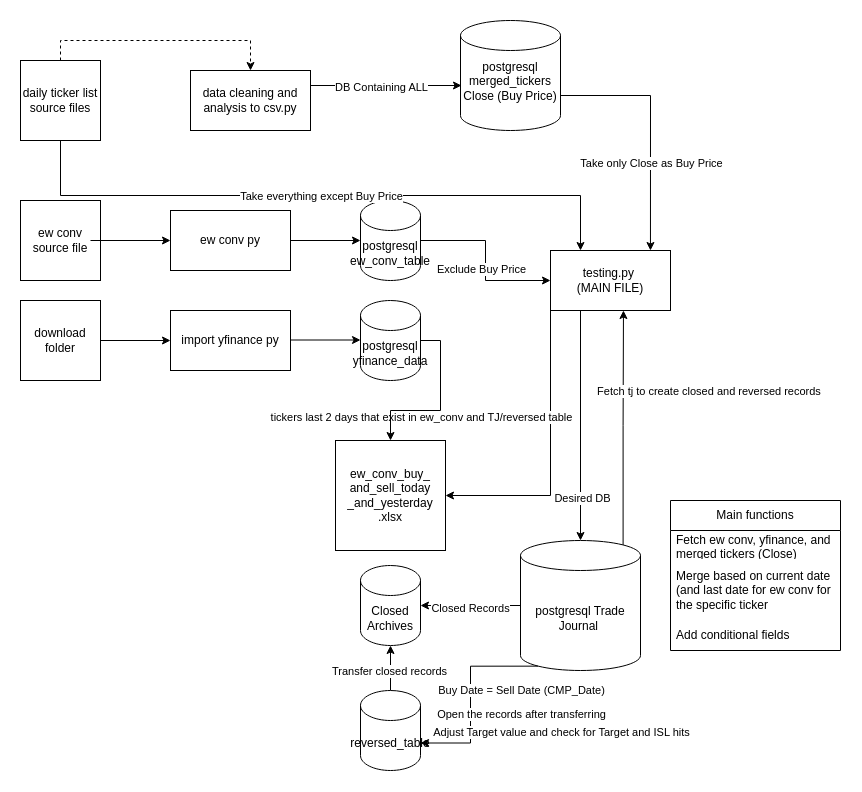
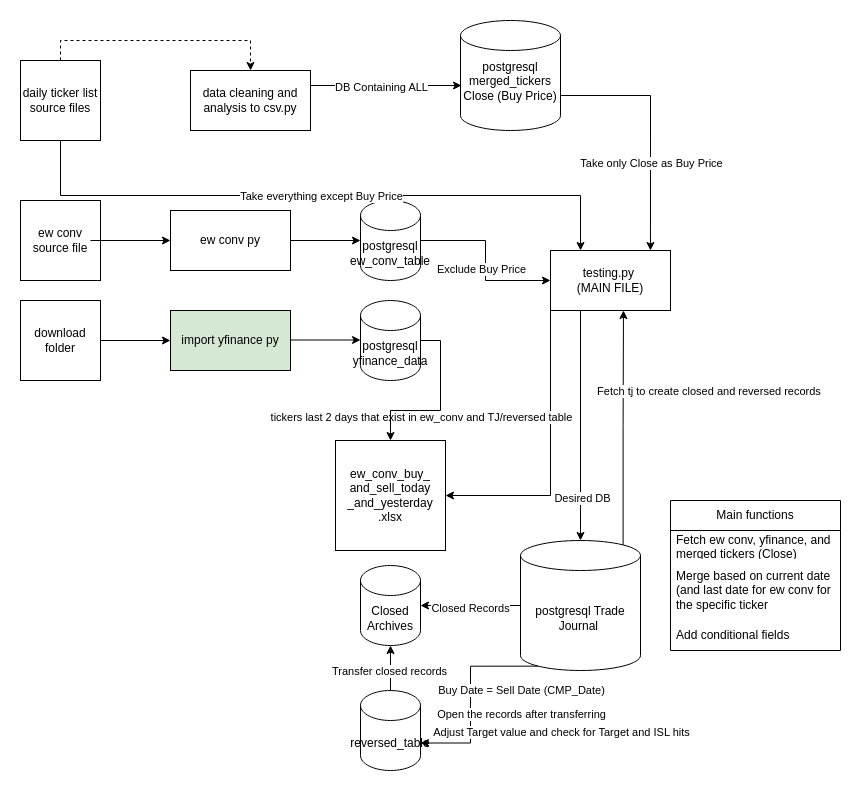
node "import yfinance py": fillcolor #ffffff -> #d5e8d4
